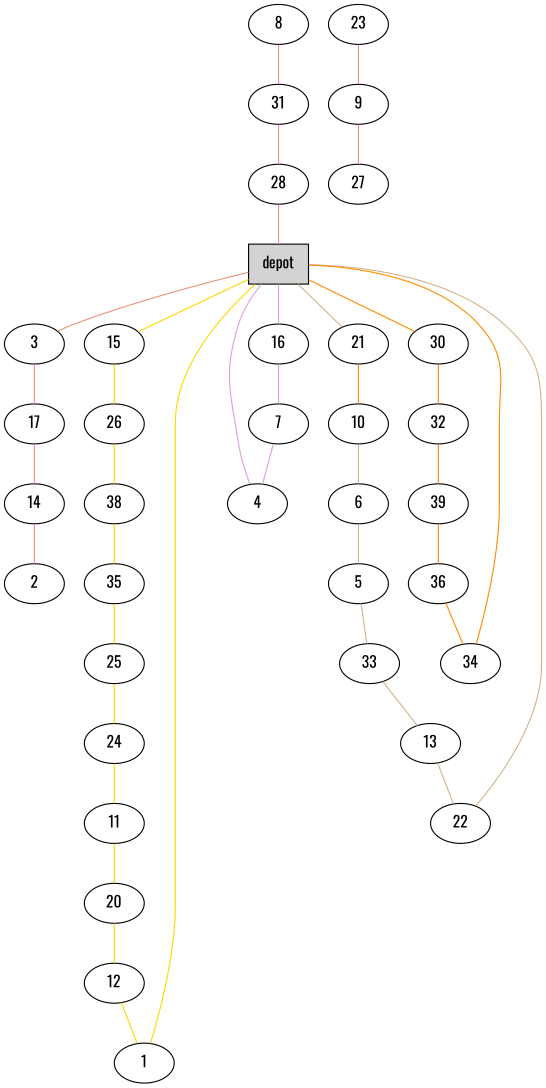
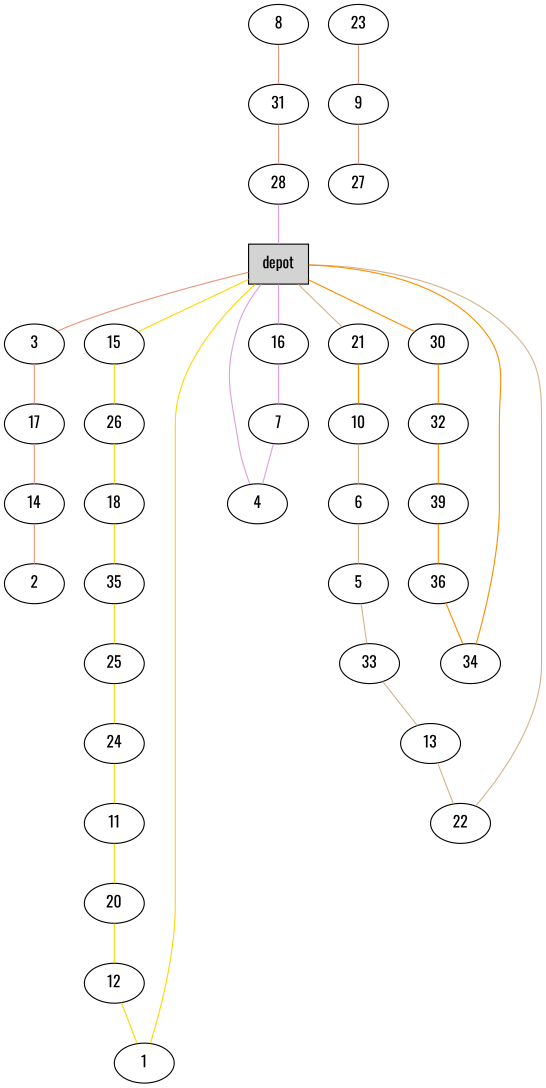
edge "28" -- "depot": color darksalmon -> plum
node "38": label "38" -> "18"
